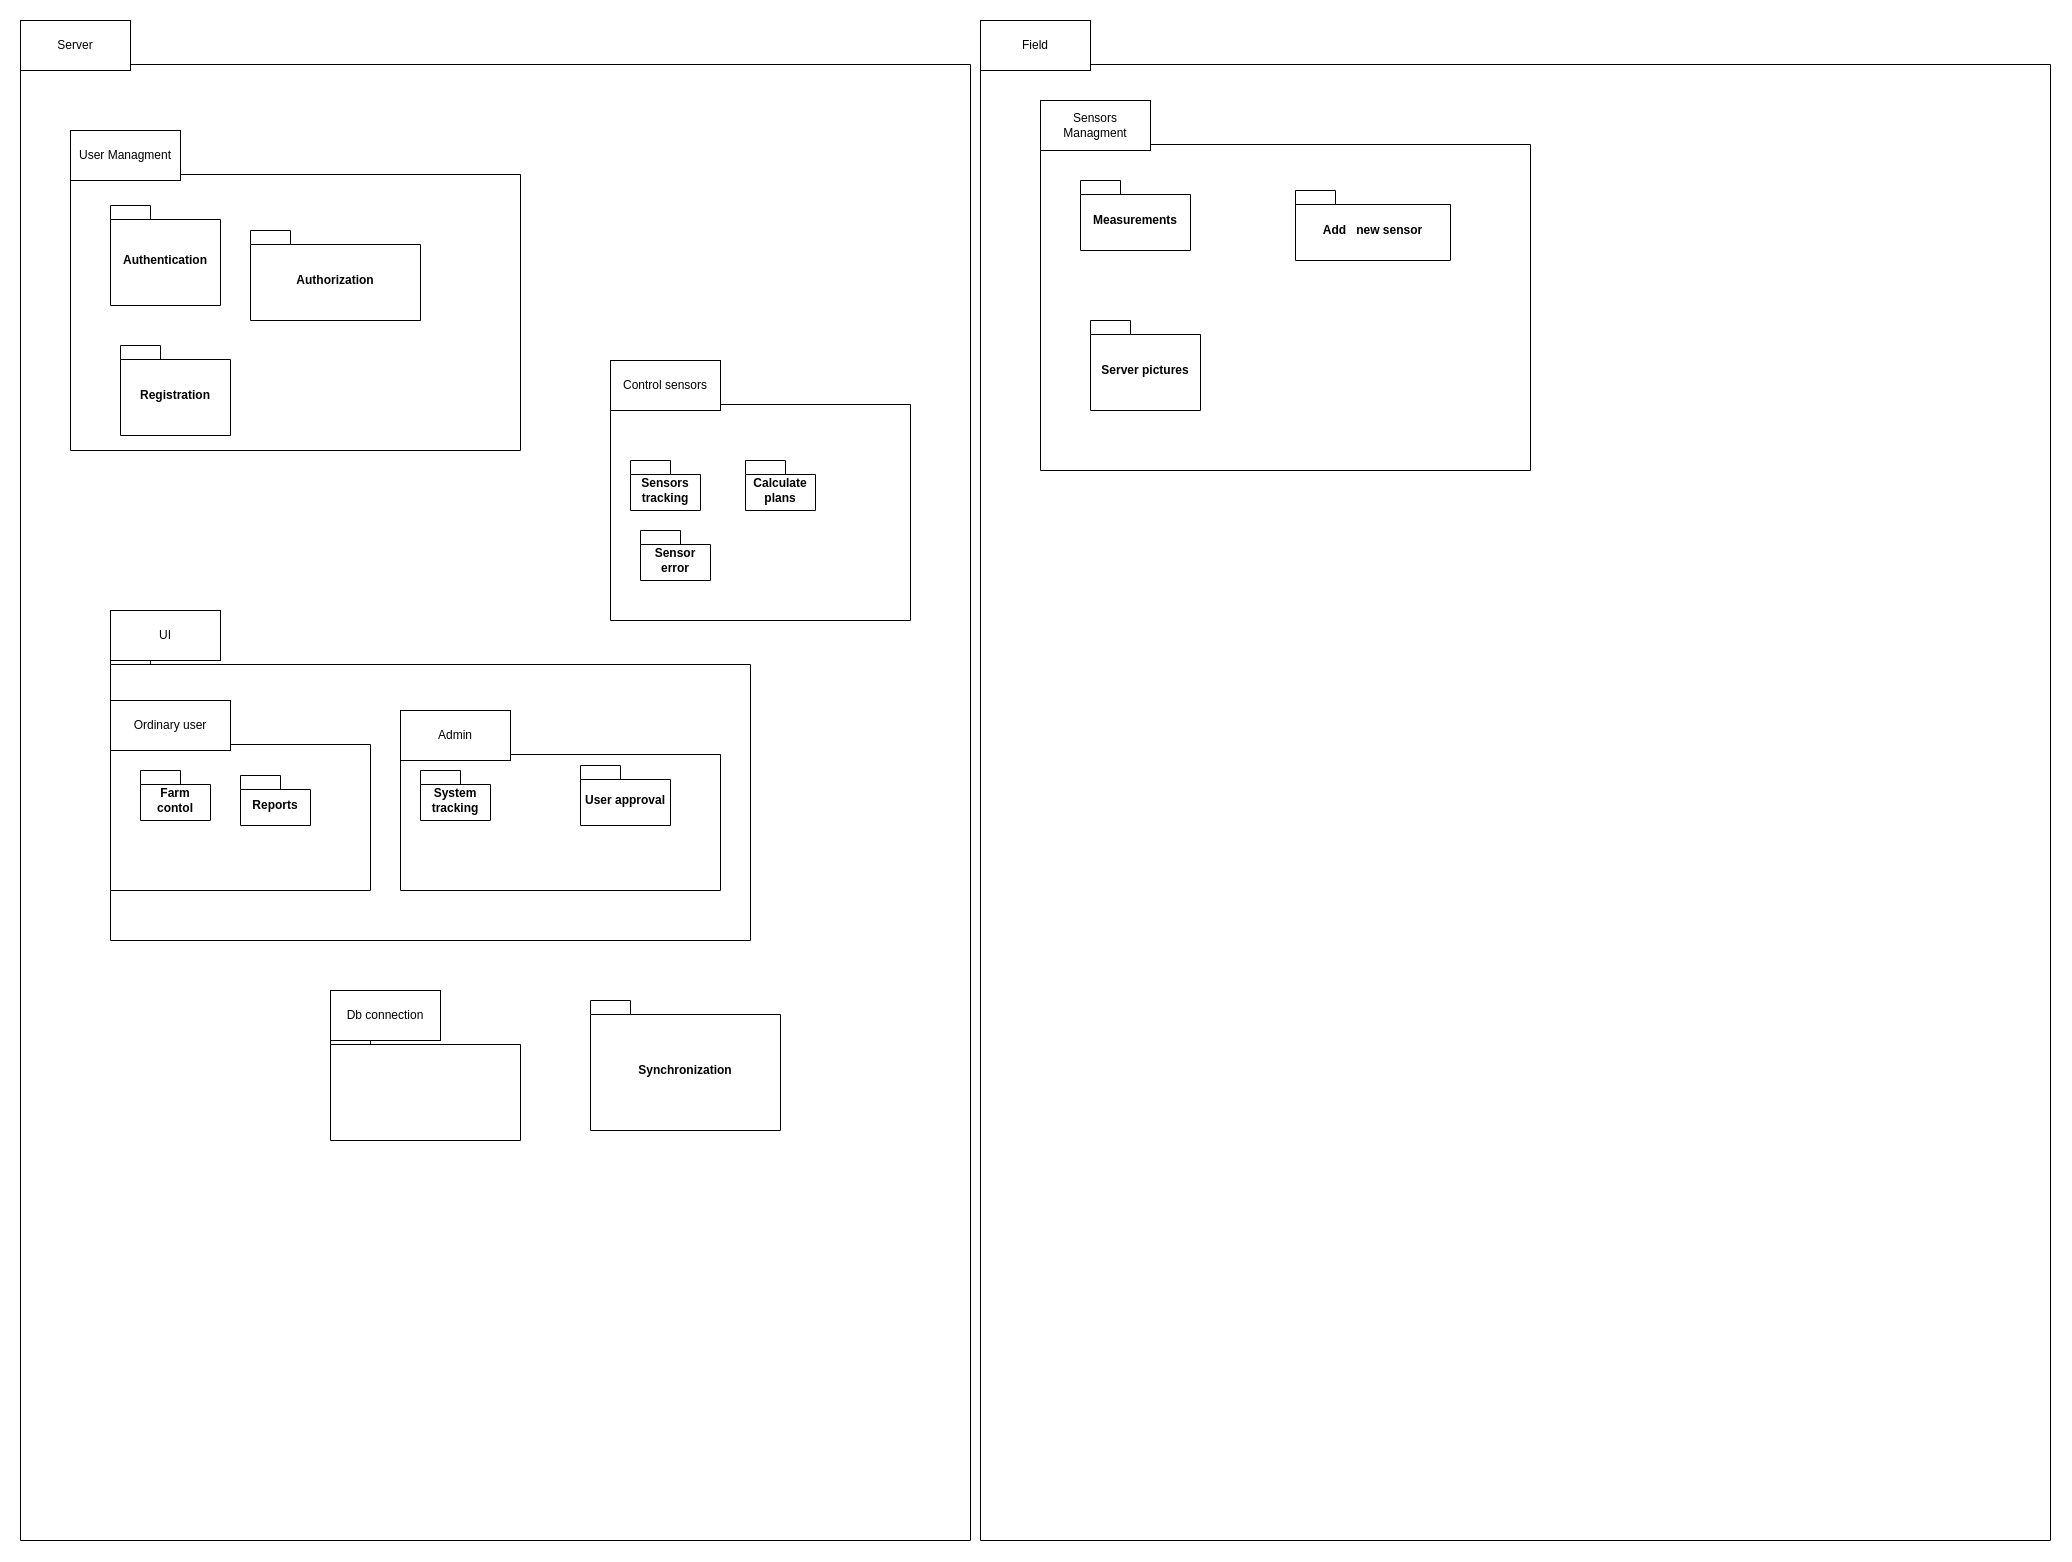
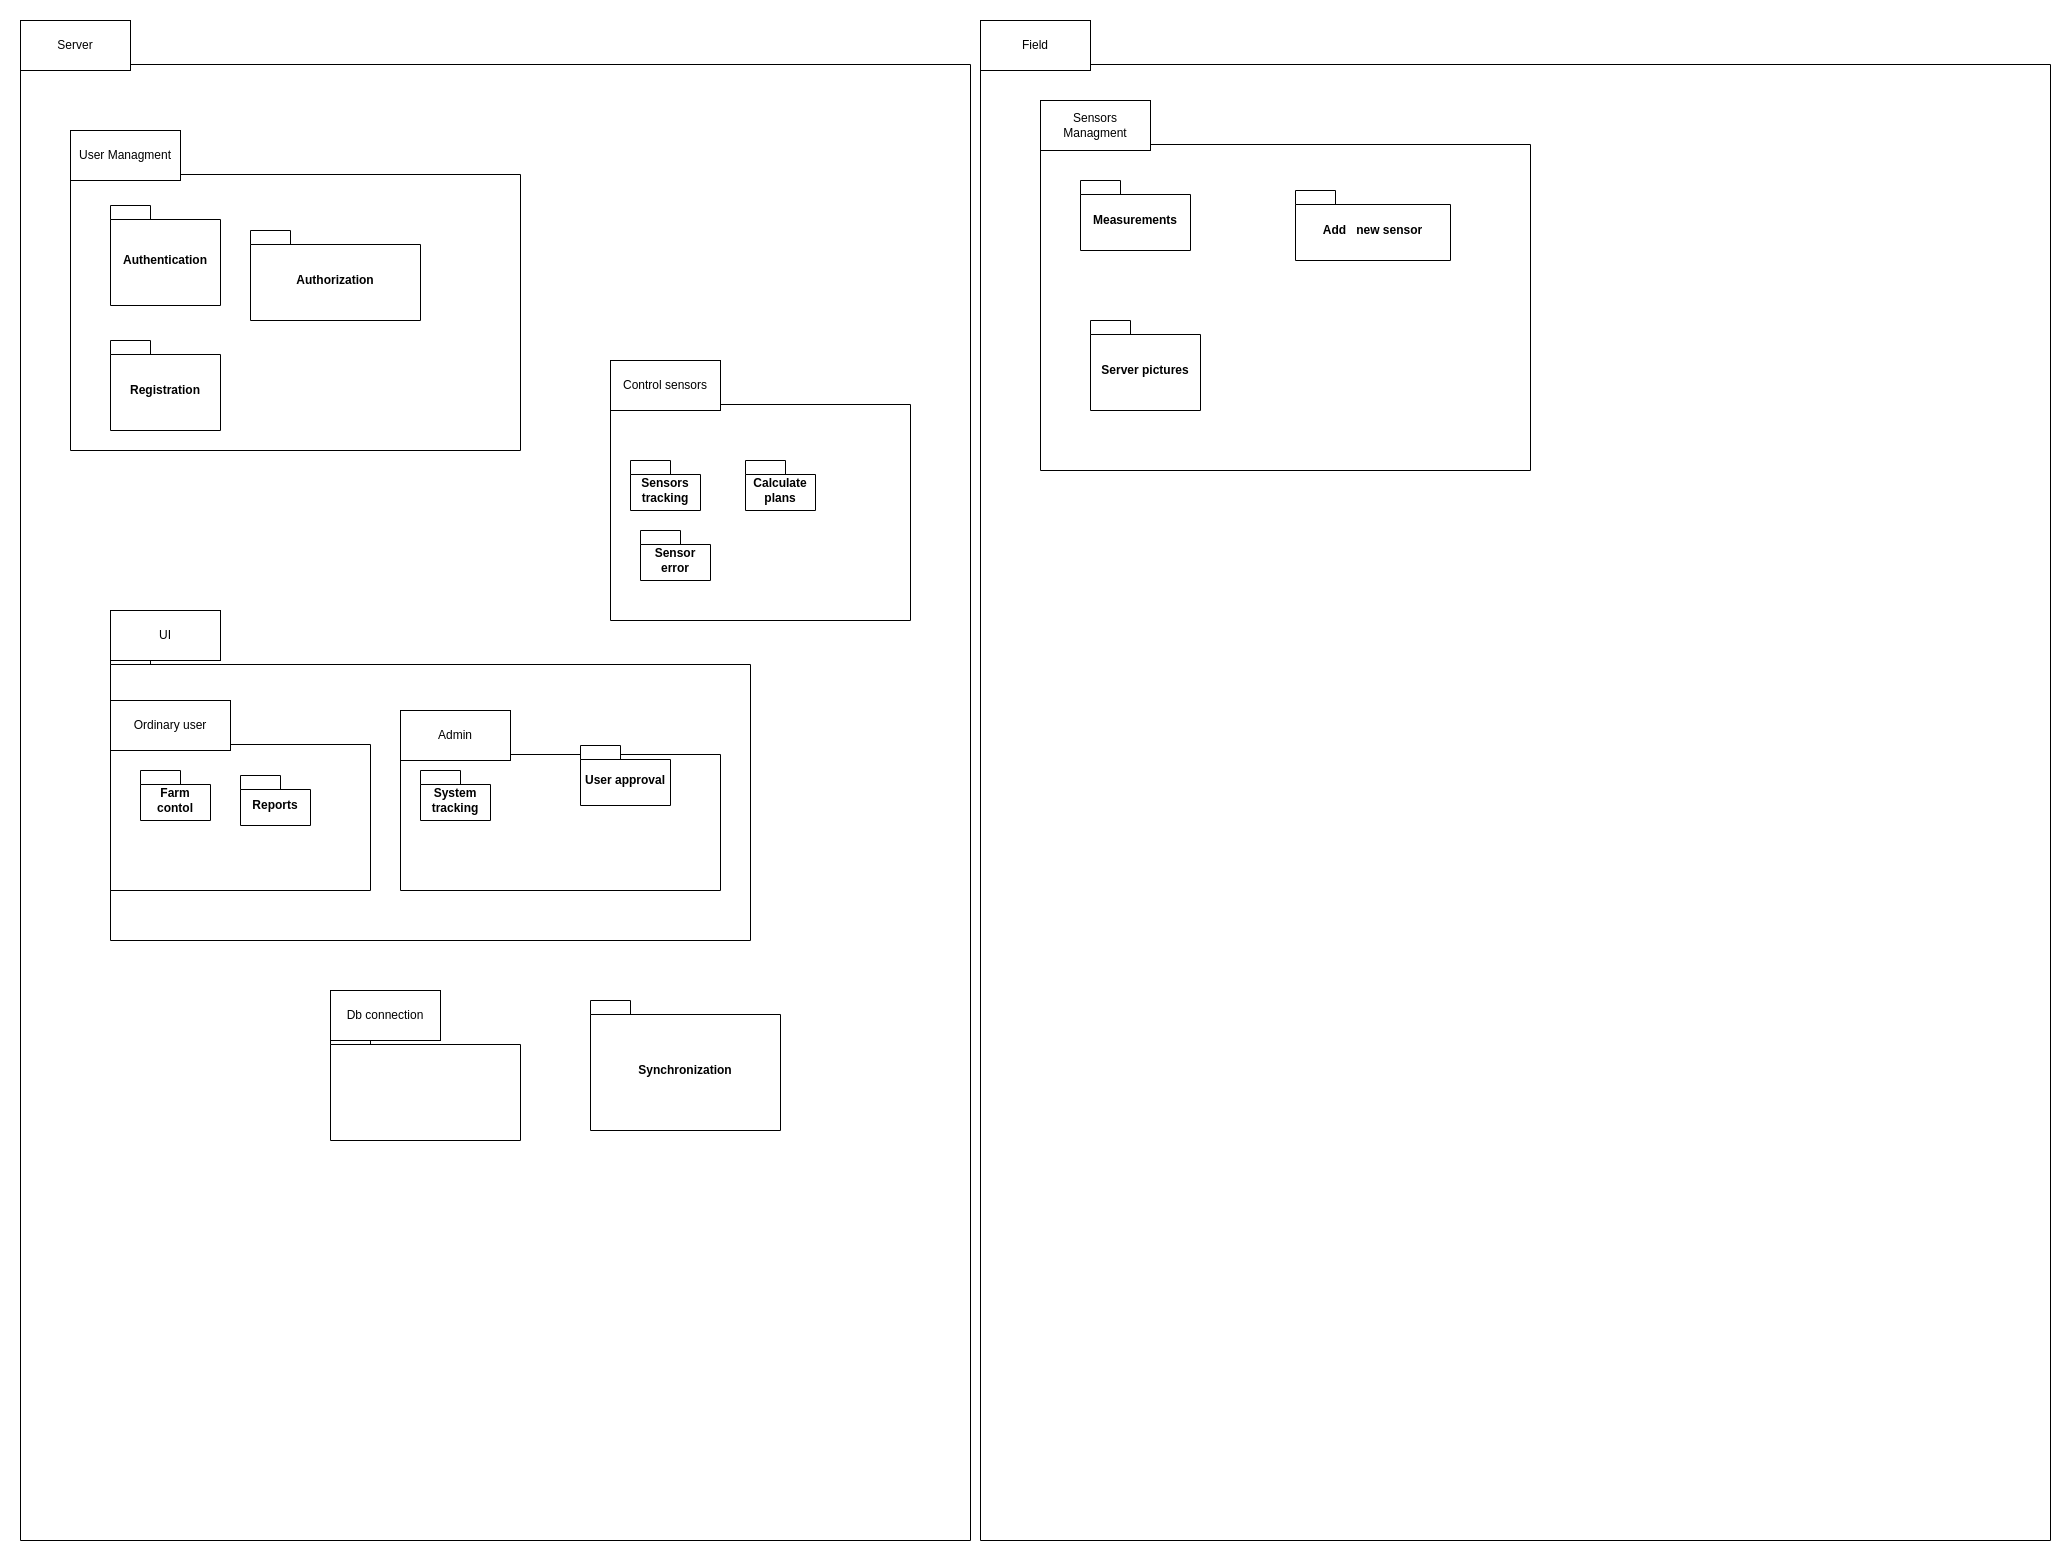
node "Registration": moved (176, 391) -> (166, 386)
node "User approval": moved (626, 796) -> (626, 776)
